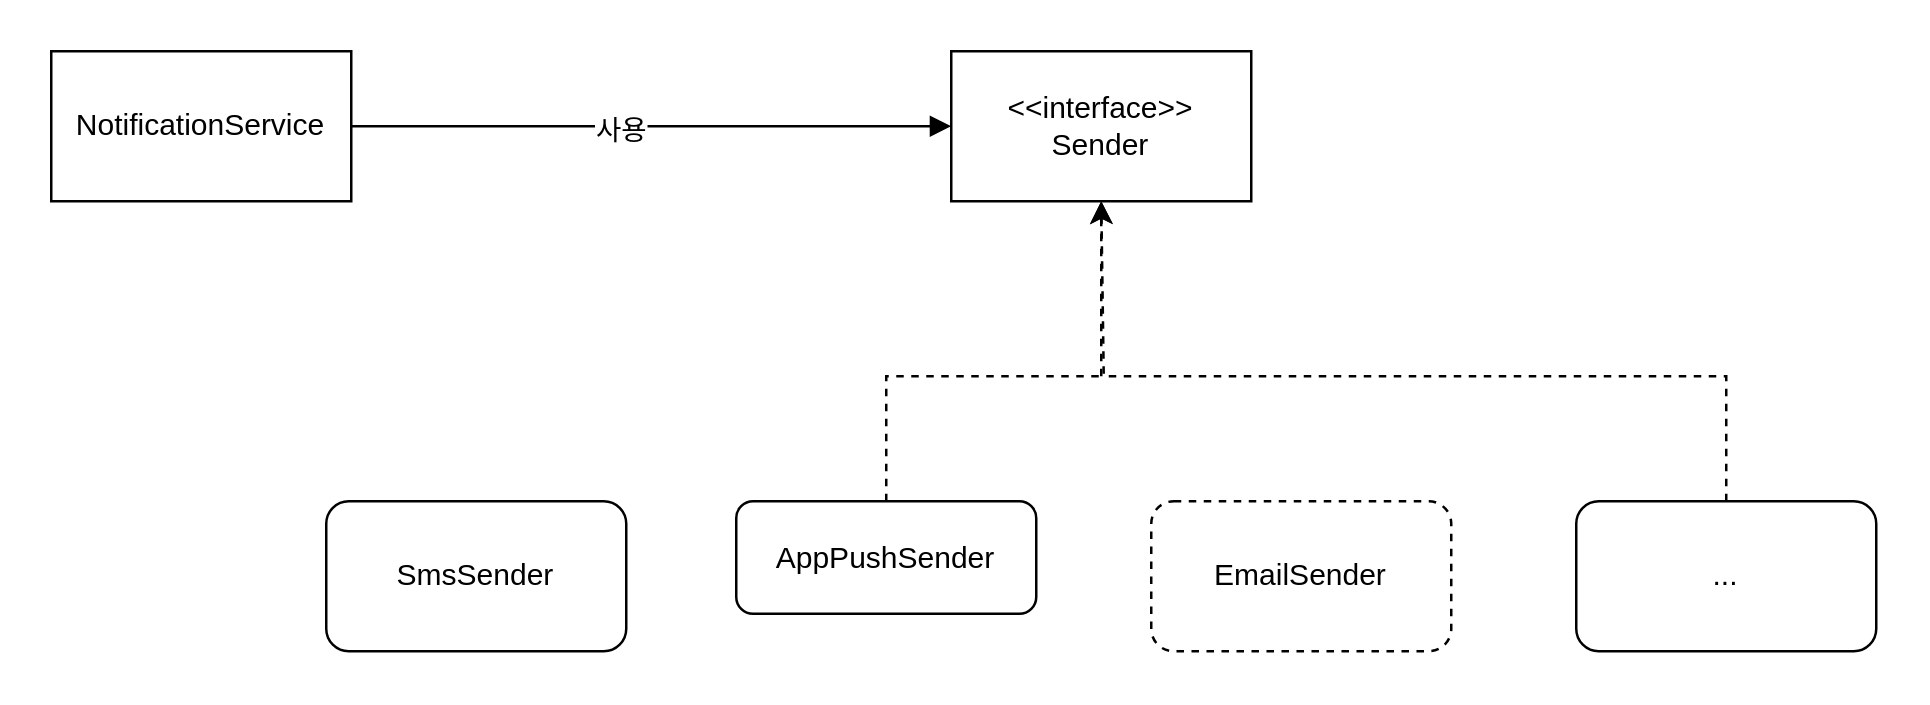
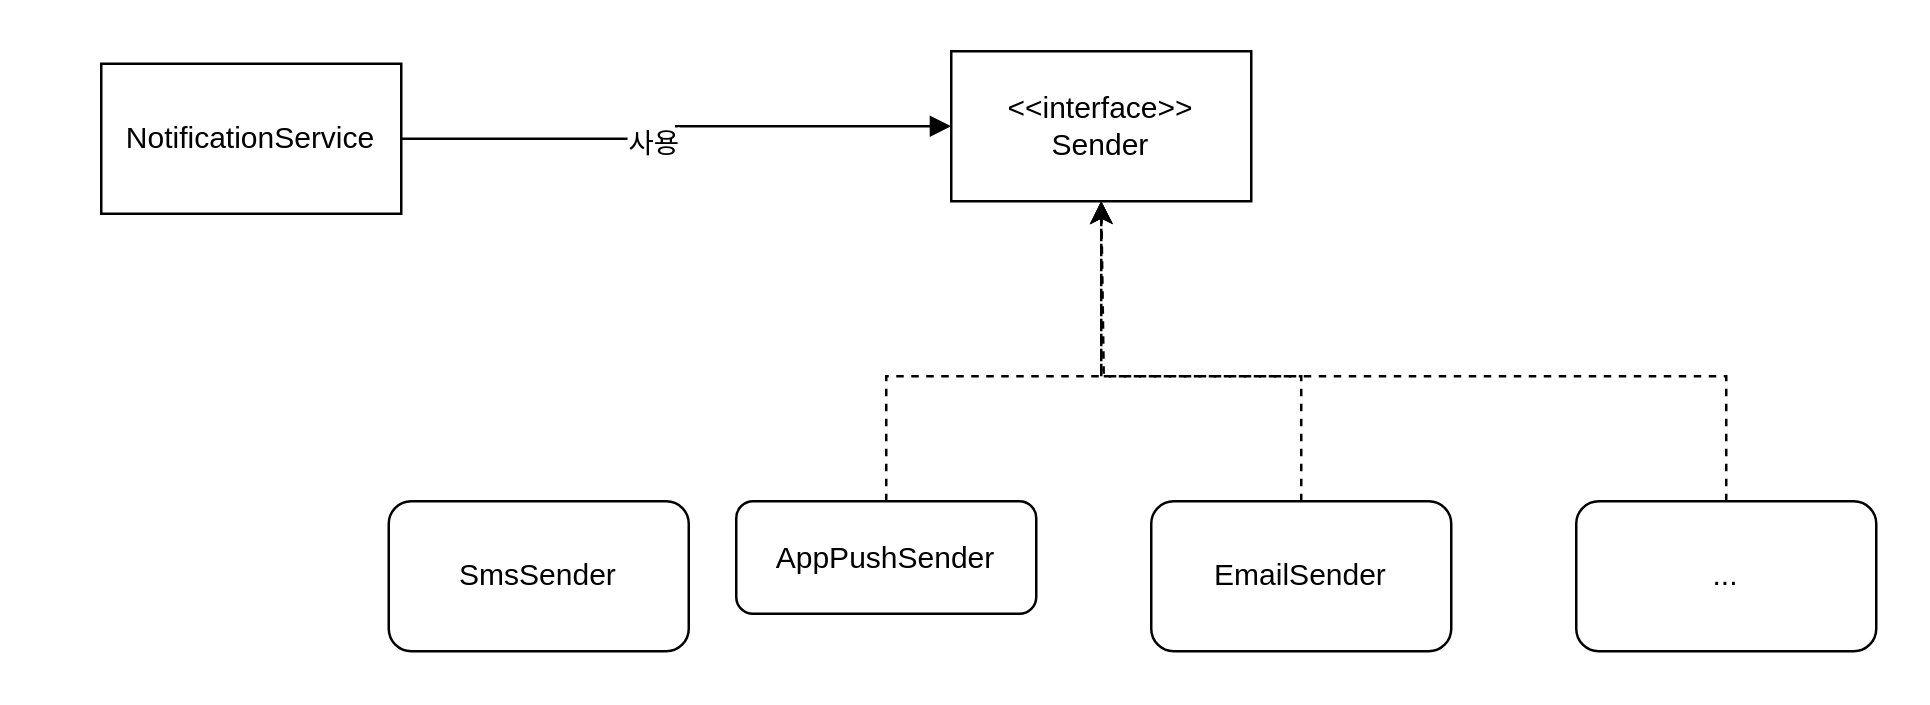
node "NotificationService": moved (201, 126) -> (251, 139)
edge "EmailSender" -> "<<interface>> Sender": added
node "SmsSender": moved (476, 576) -> (539, 576)
node "EmailSender": style dashed -> solid
